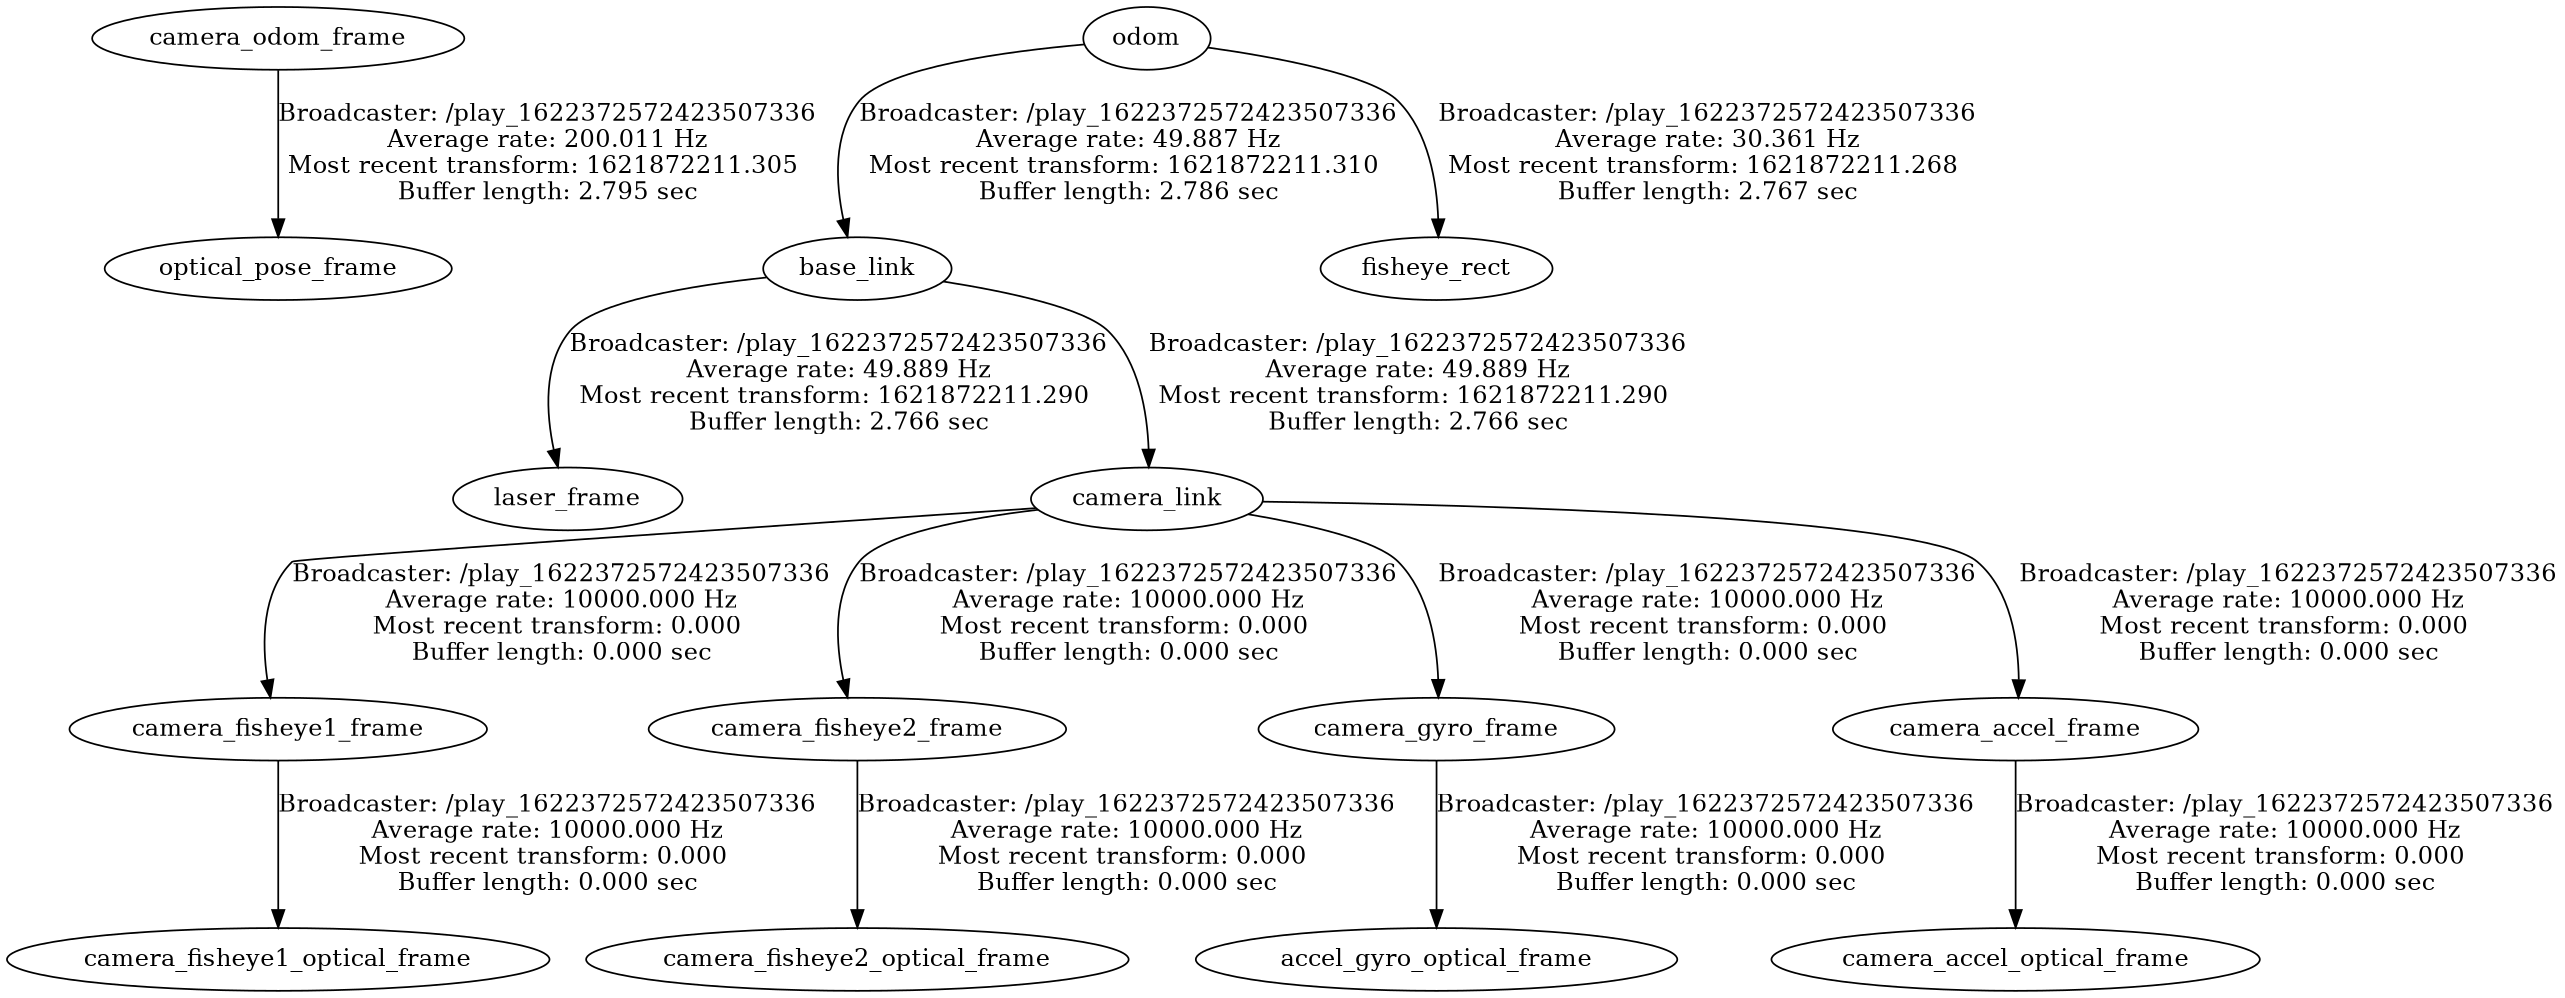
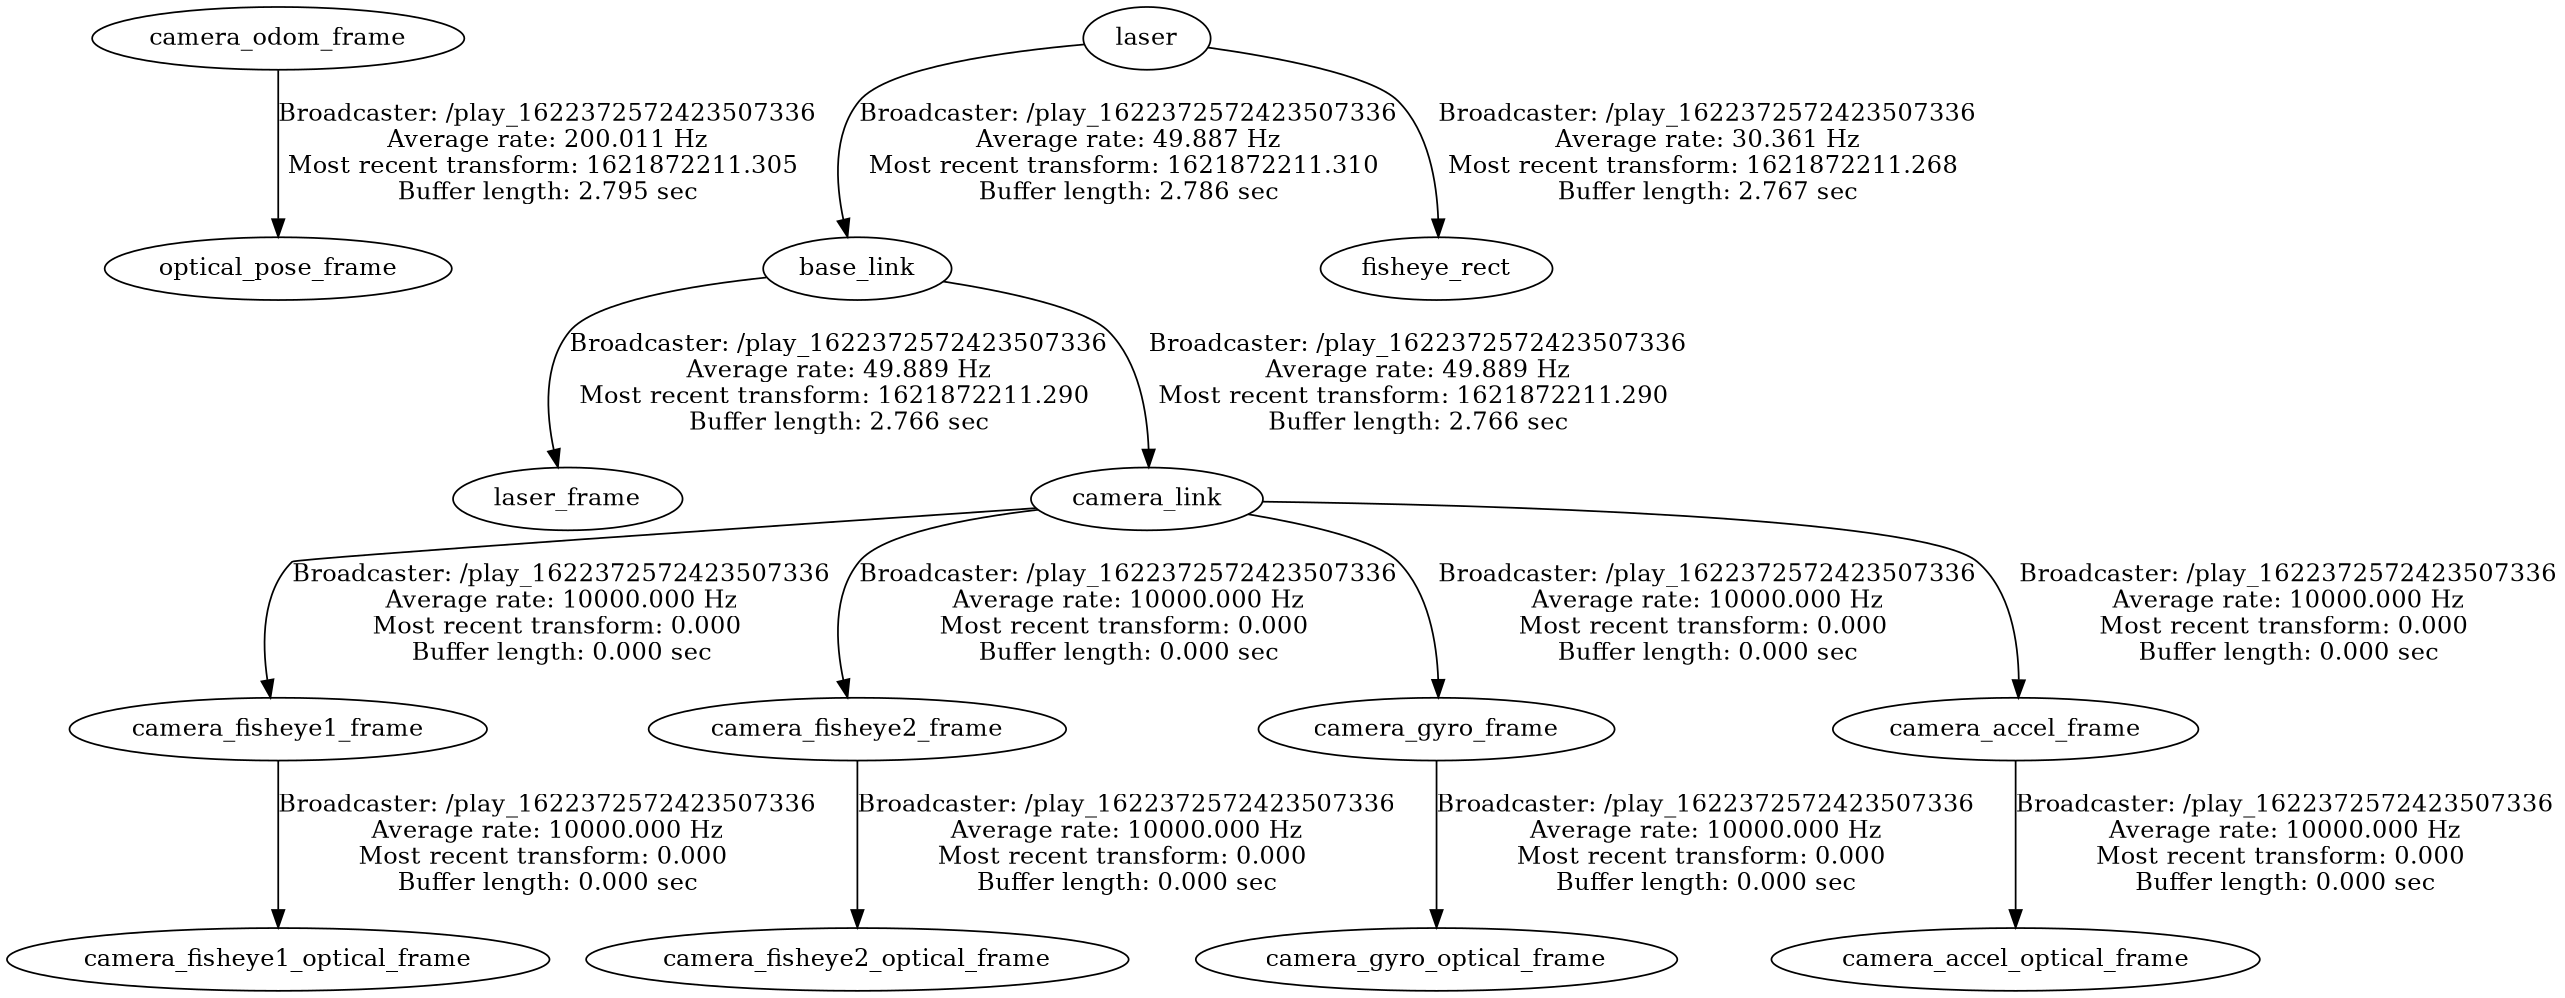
node "odom": label "odom" -> "laser"
node "accel_gyro_optical_frame": label "accel_gyro_optical_frame" -> "camera_gyro_optical_frame"
